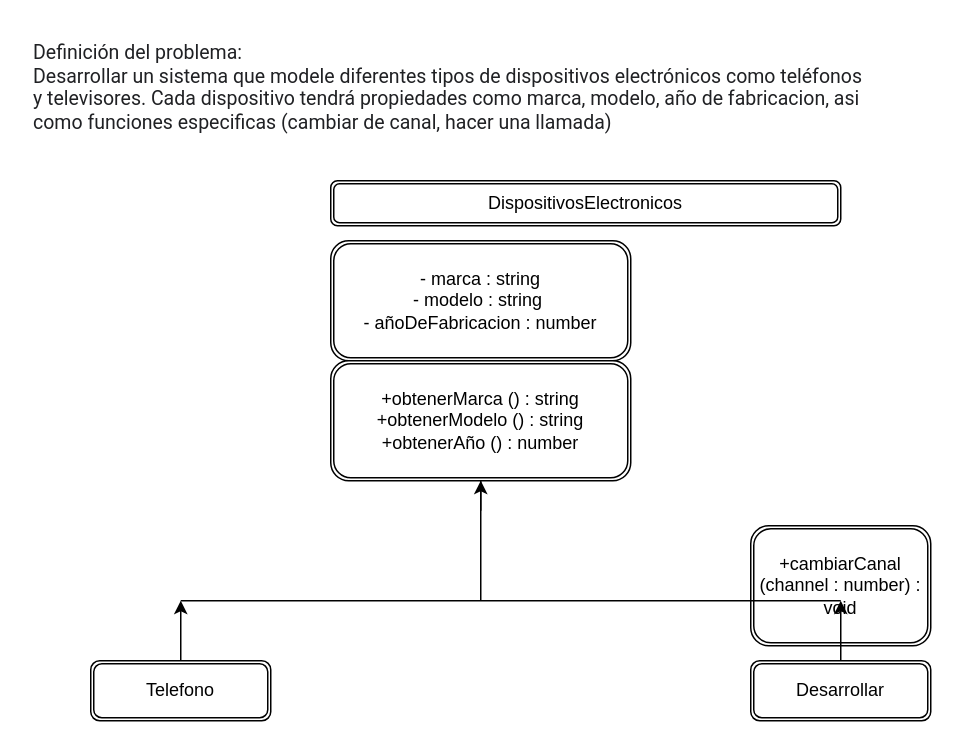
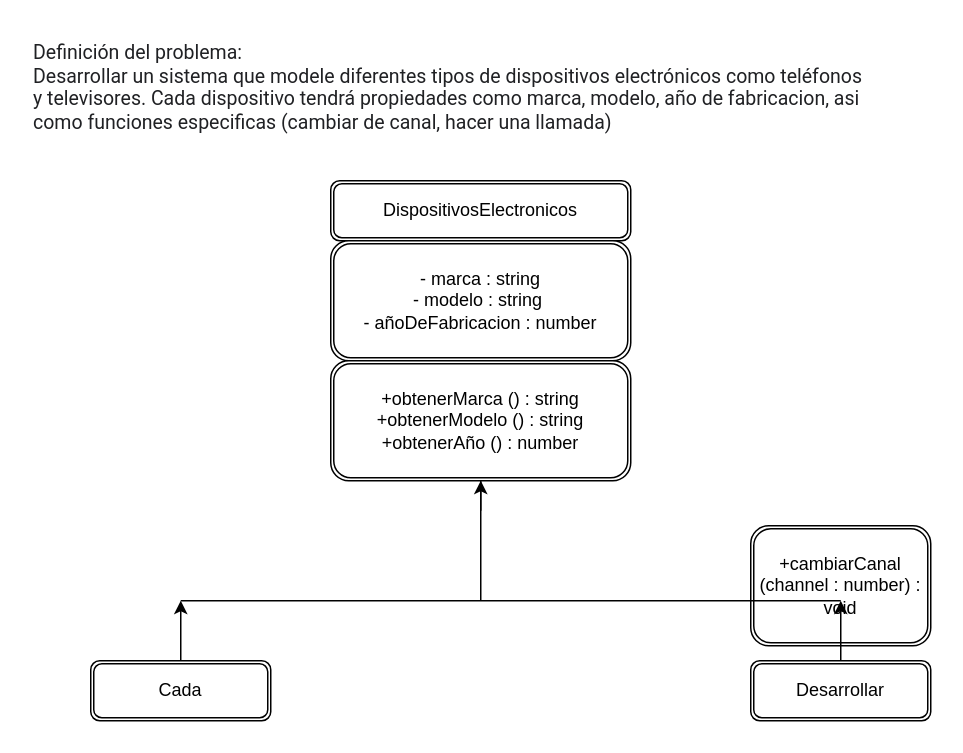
node "DispositivosElectronicos": size 510x45 -> 300x60
node "Telefono": label "Telefono" -> "Cada"
